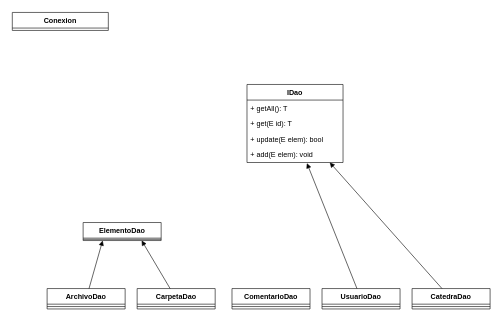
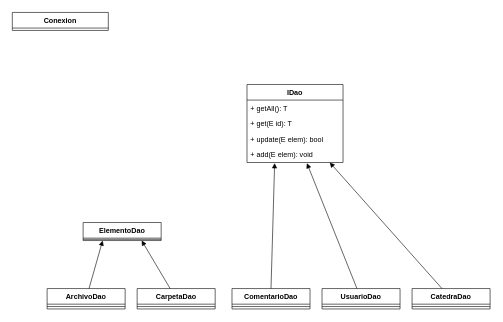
edge "ComentarioDao" -> "+ add(E elem): void": added
